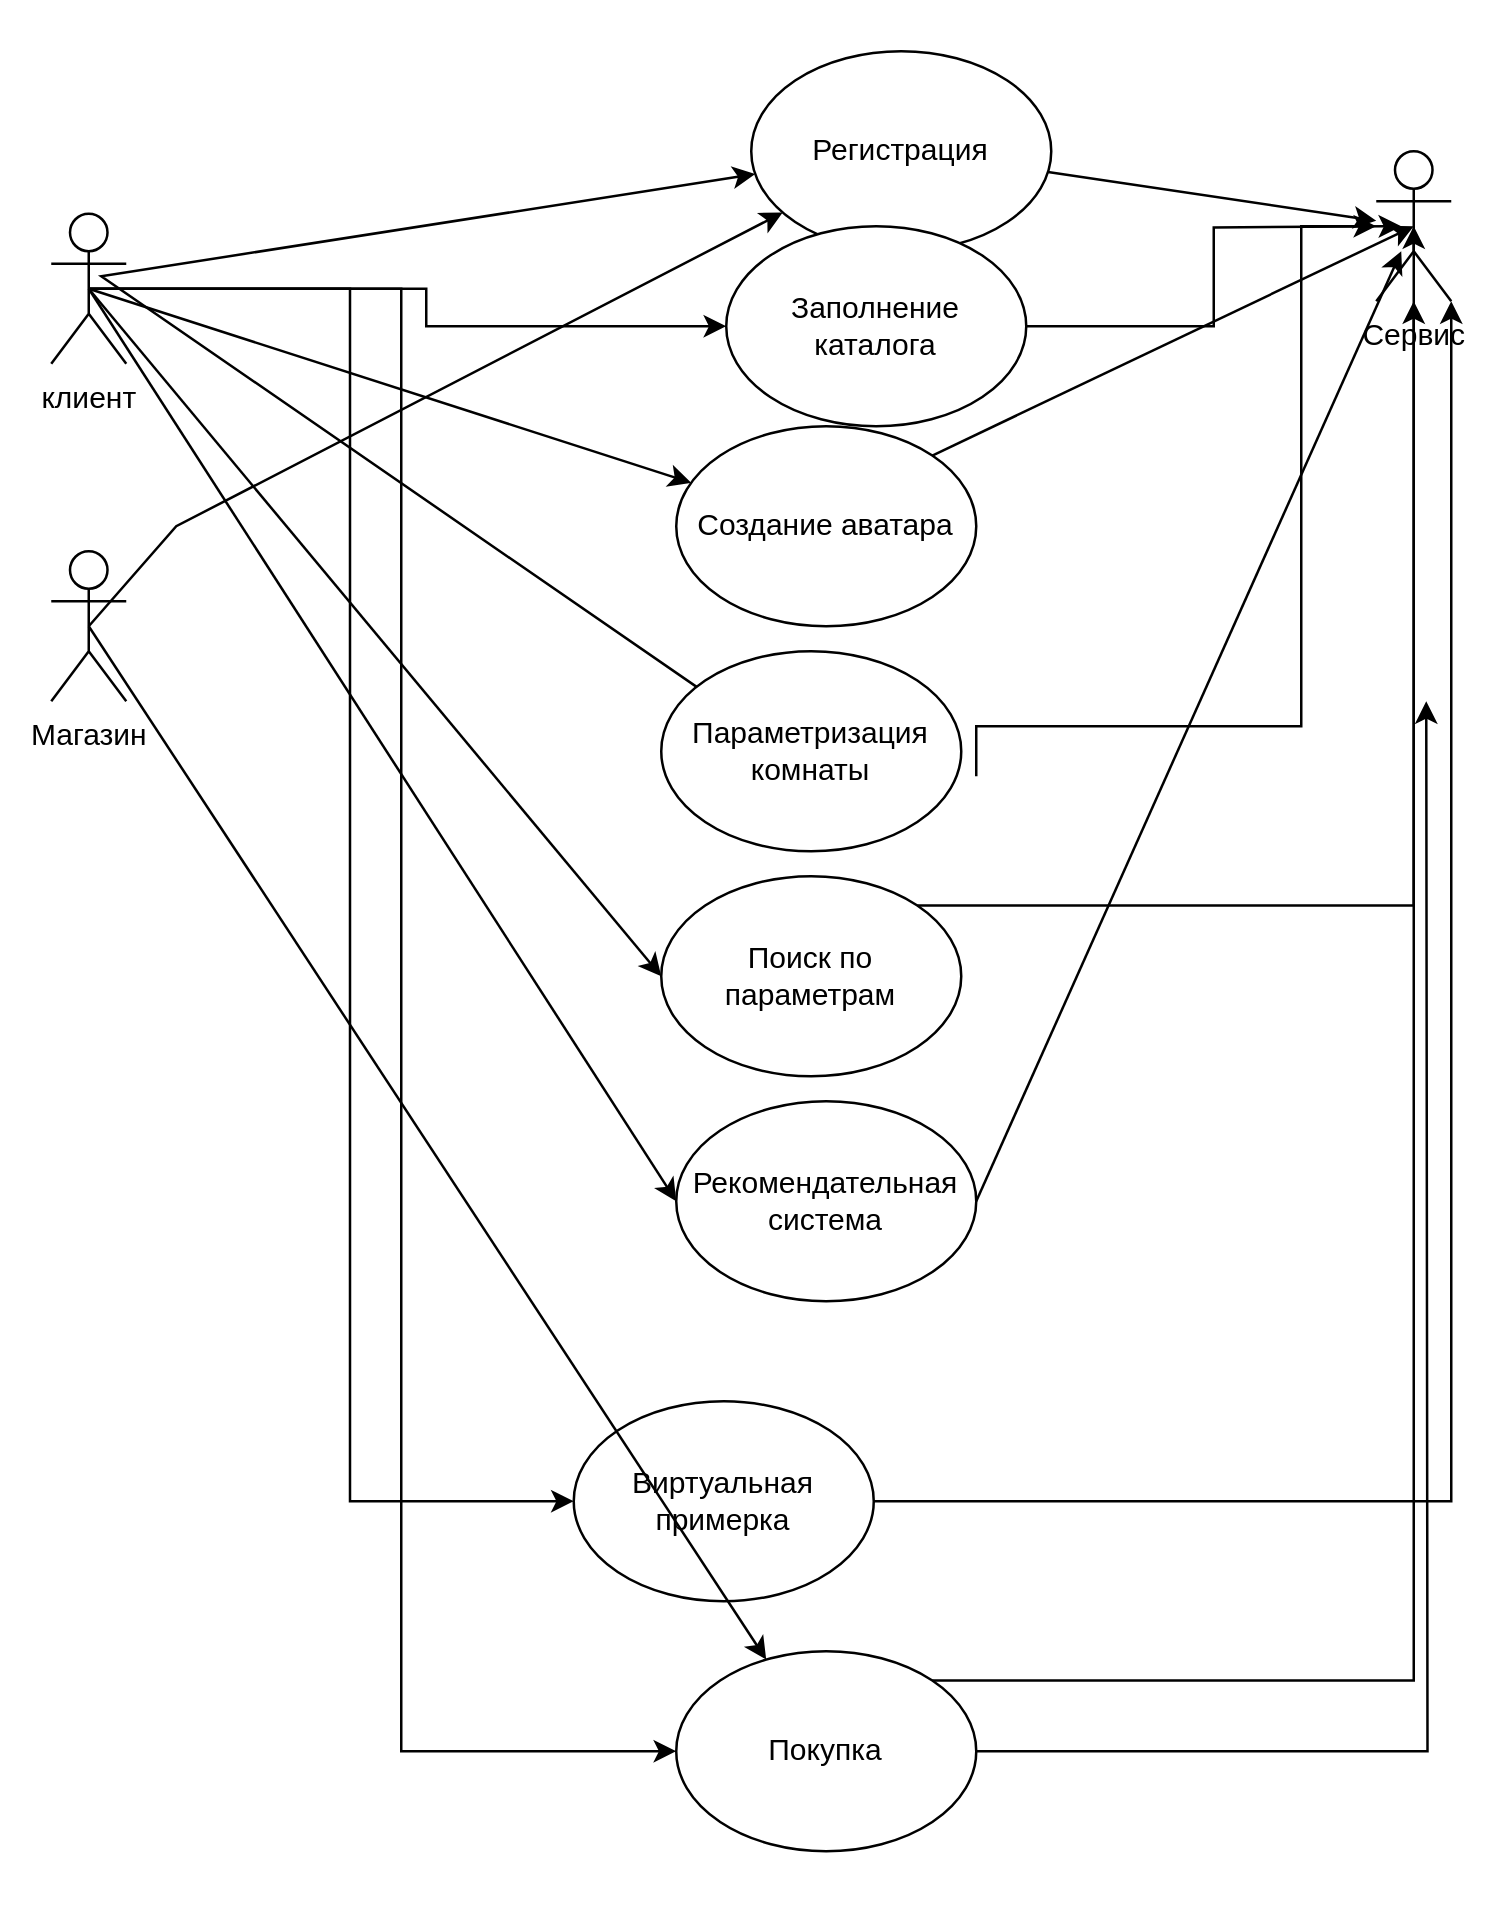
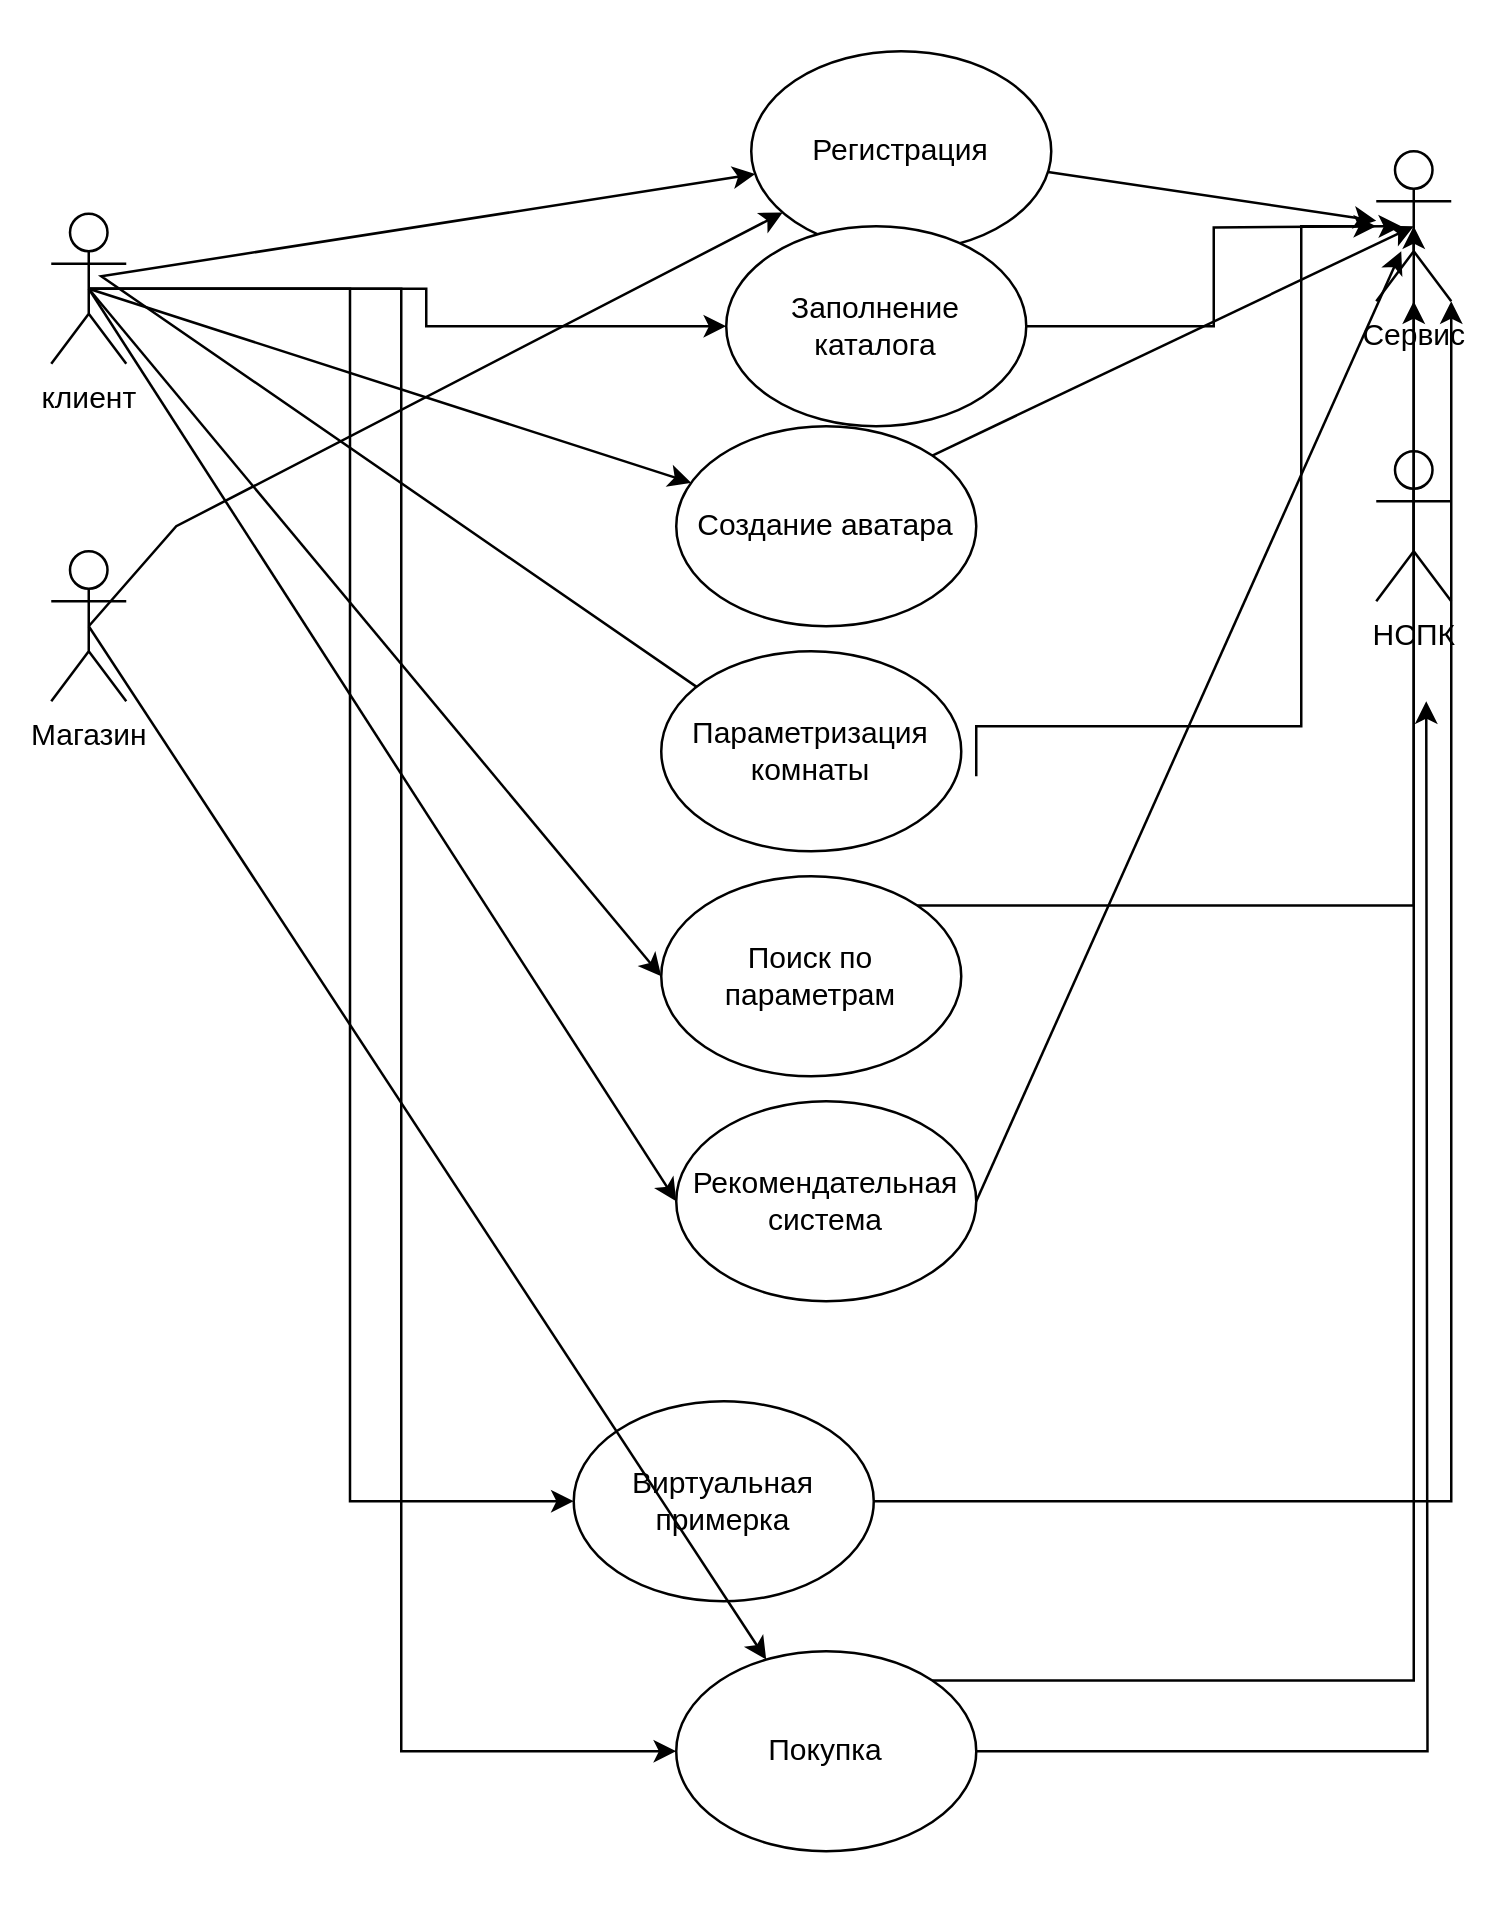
node "НСПК": added
